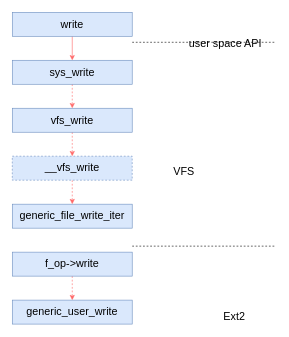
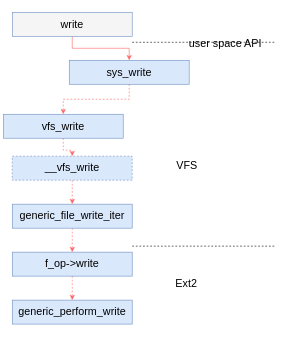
node "write": fillcolor #dae8fc -> #f5f5f5
node "sys_write": moved (72, 72) -> (129, 72)
node "vfs_write": moved (72, 120) -> (63, 126)
node "VFS": moved (184, 172) -> (187, 166)
edge "generic_file_write_iter" -> "f_op->write": added
node "generic_user_write": label "generic_user_write" -> "generic_perform_write"
node "Ext2": moved (234, 317) -> (186, 284)
